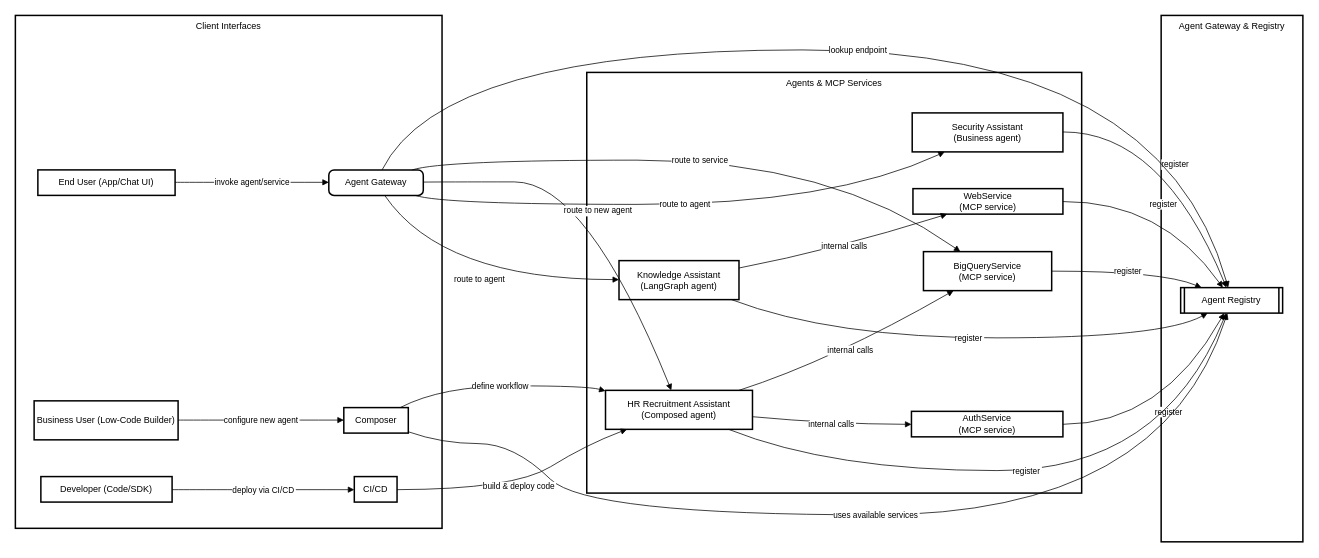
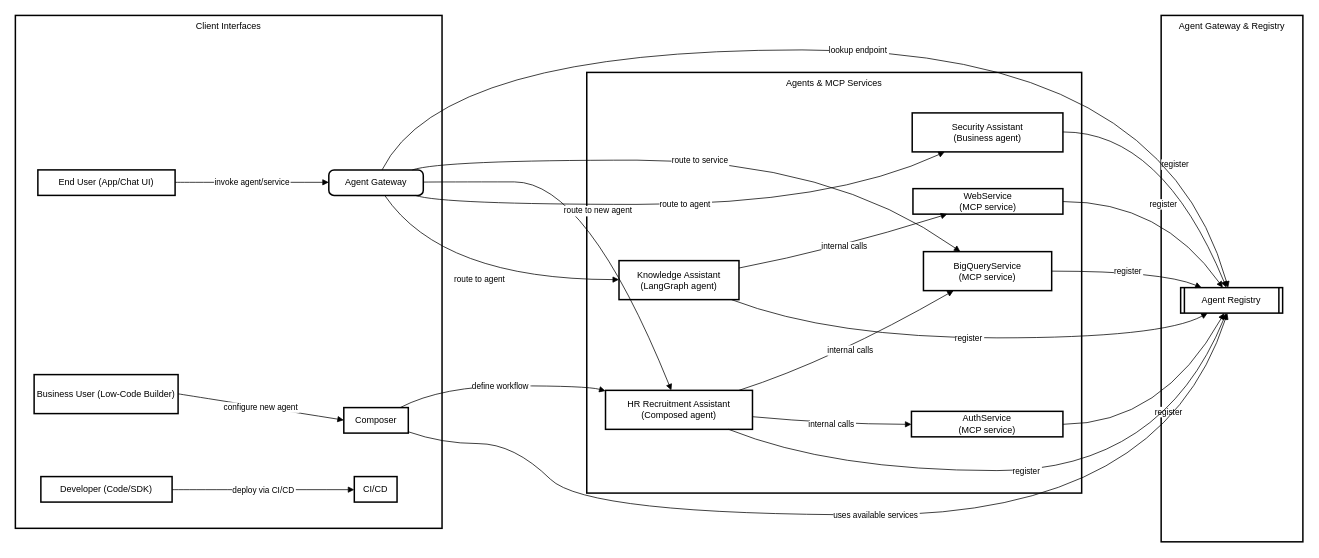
node "Business User (Low-Code Builder)": moved (106, 420) -> (106, 394)
edge "CI/CD" -> "HR Recruitment Assistant (Composed agent)": removed, label "build & deploy code"
